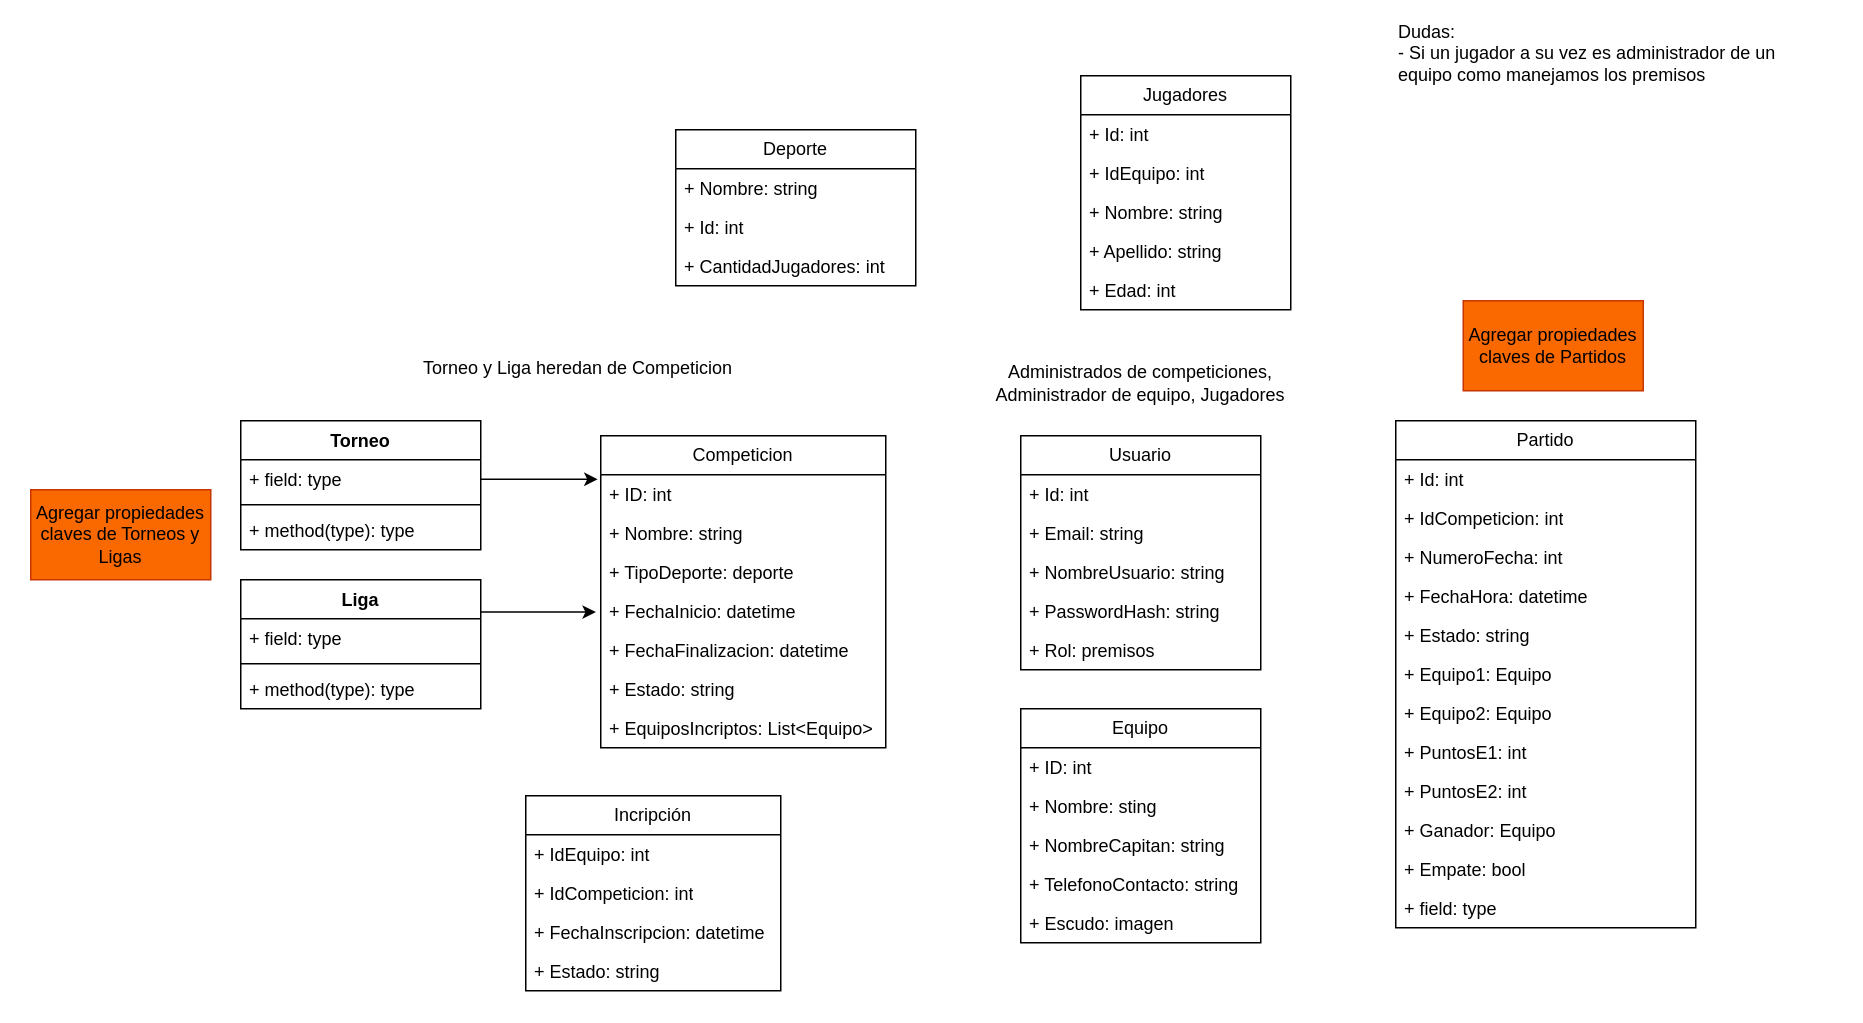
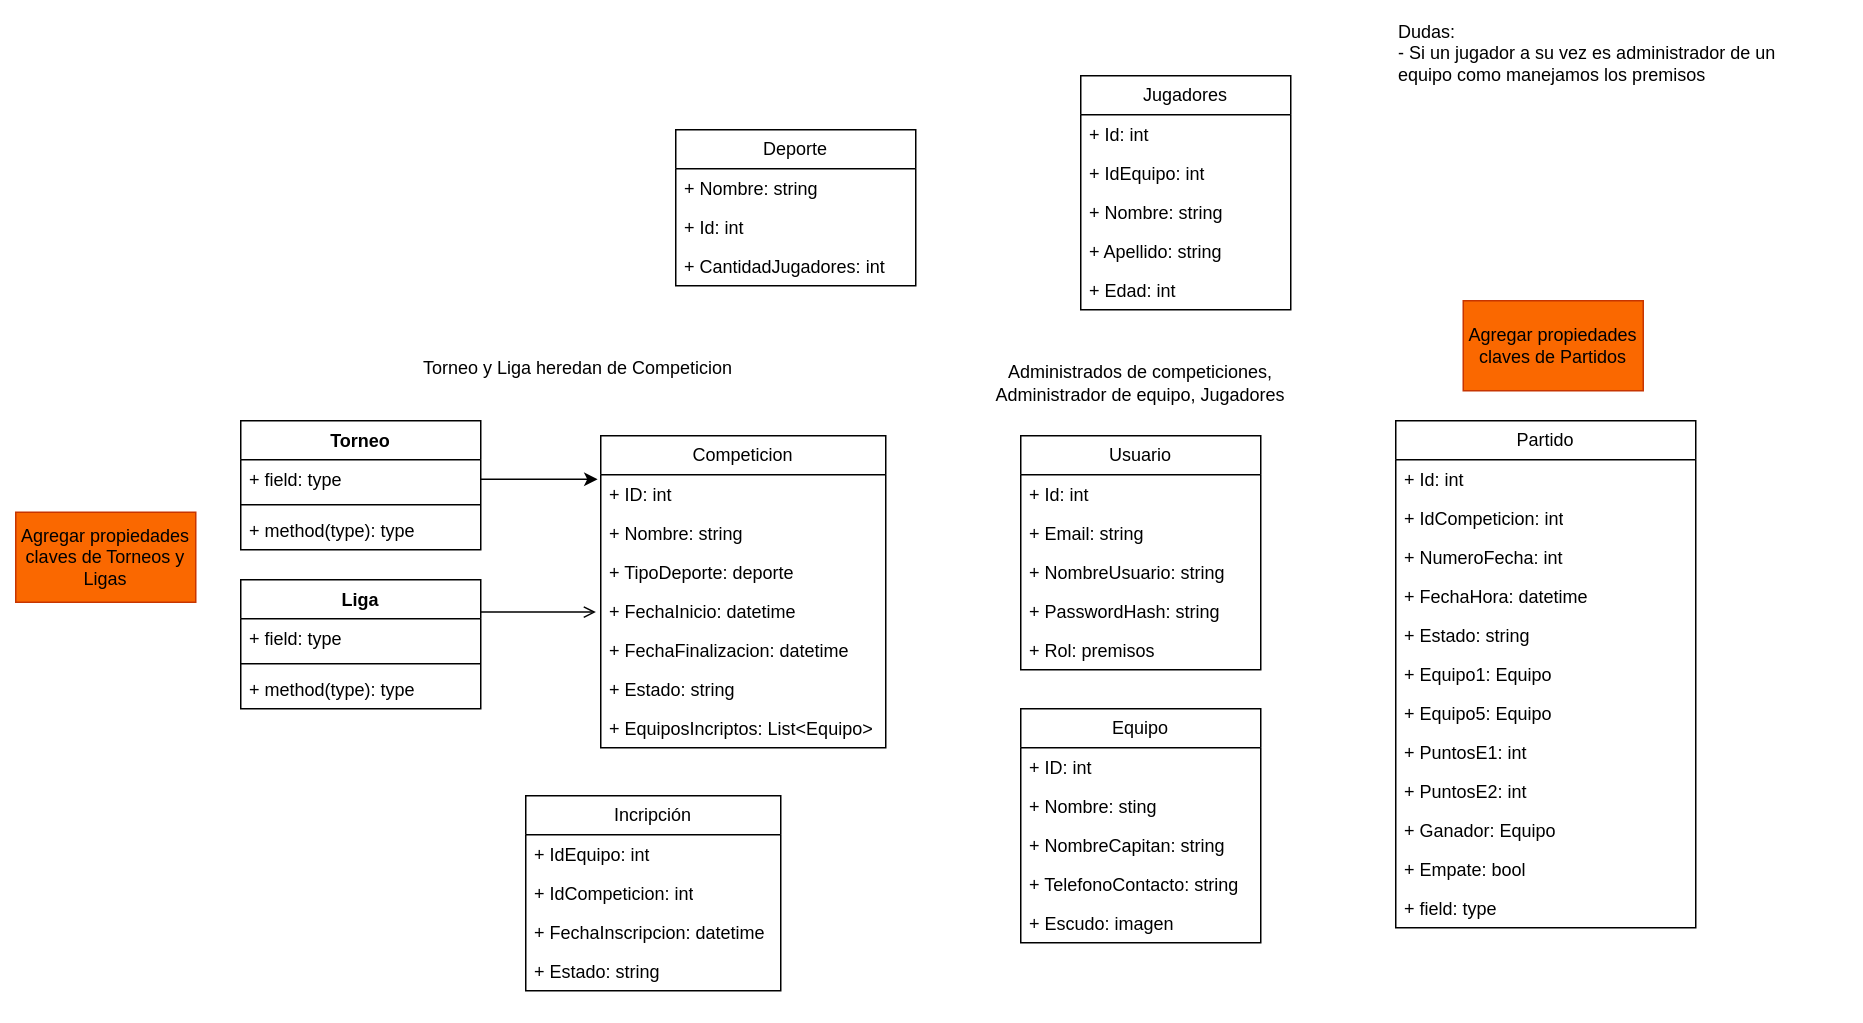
node "Agregar propiedades claves de Torneos y Ligas": moved (121, 535) -> (106, 557)
edge "Liga" -> "+ FechaInicio: datetime": arrowhead classic -> open
node "+ Equipo2: Equipo": label "+ Equipo2: Equipo" -> "+ Equipo5: Equipo"
